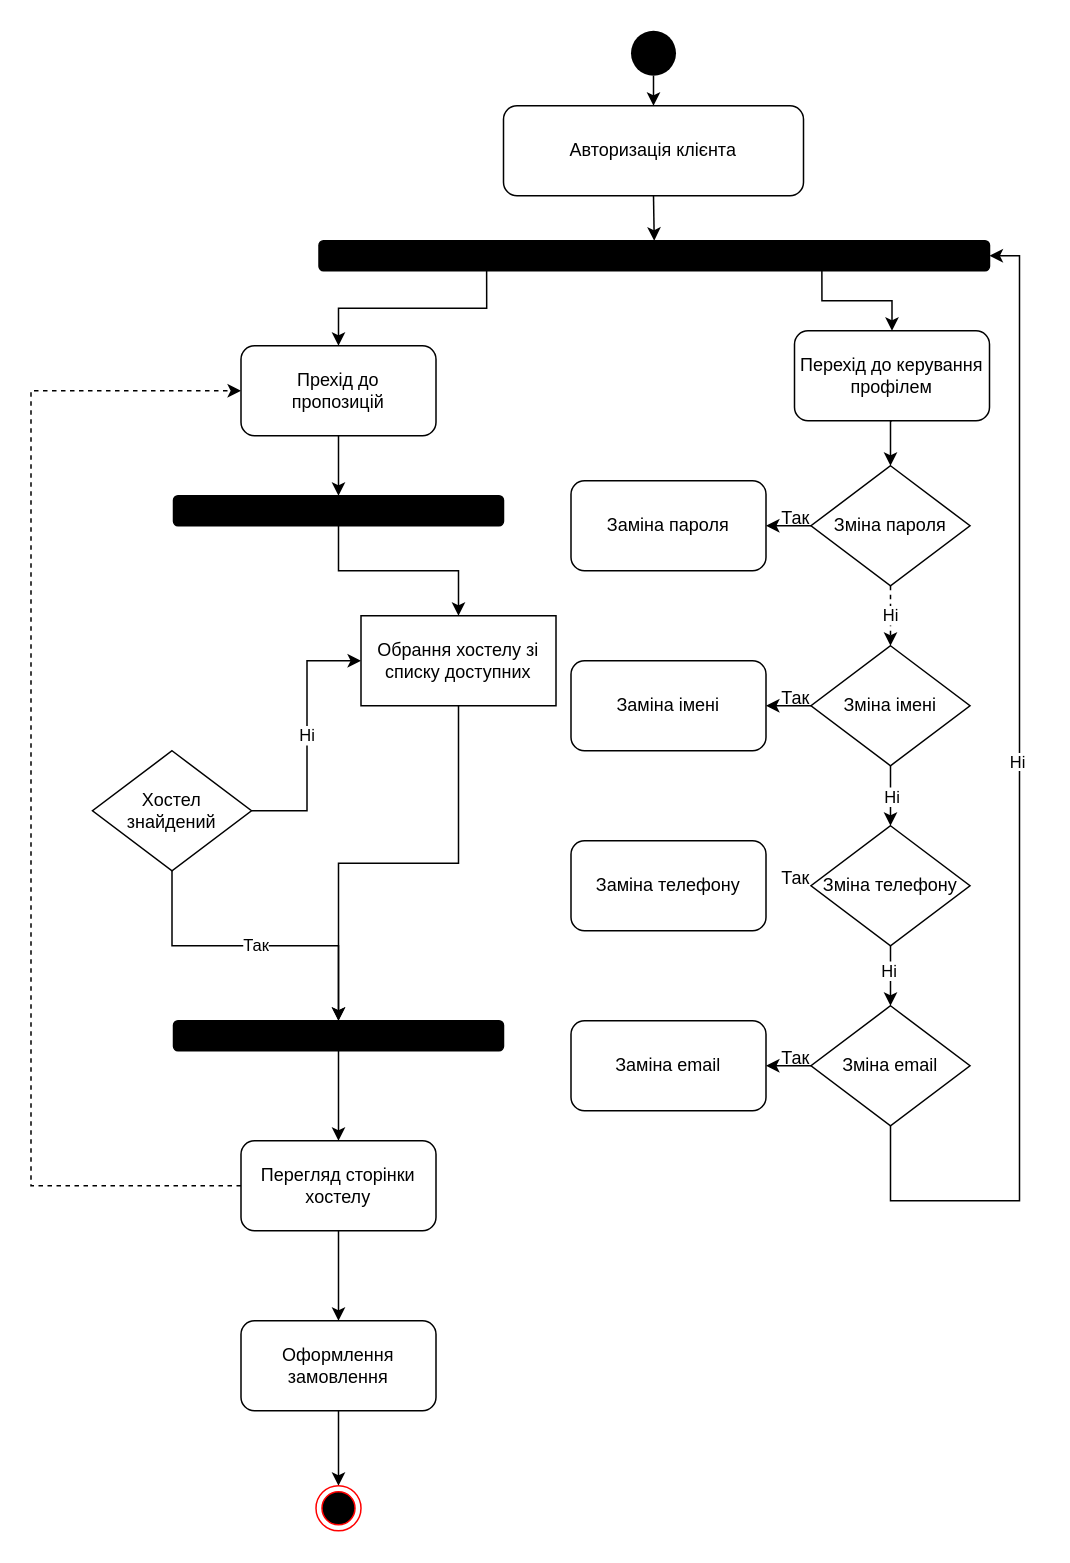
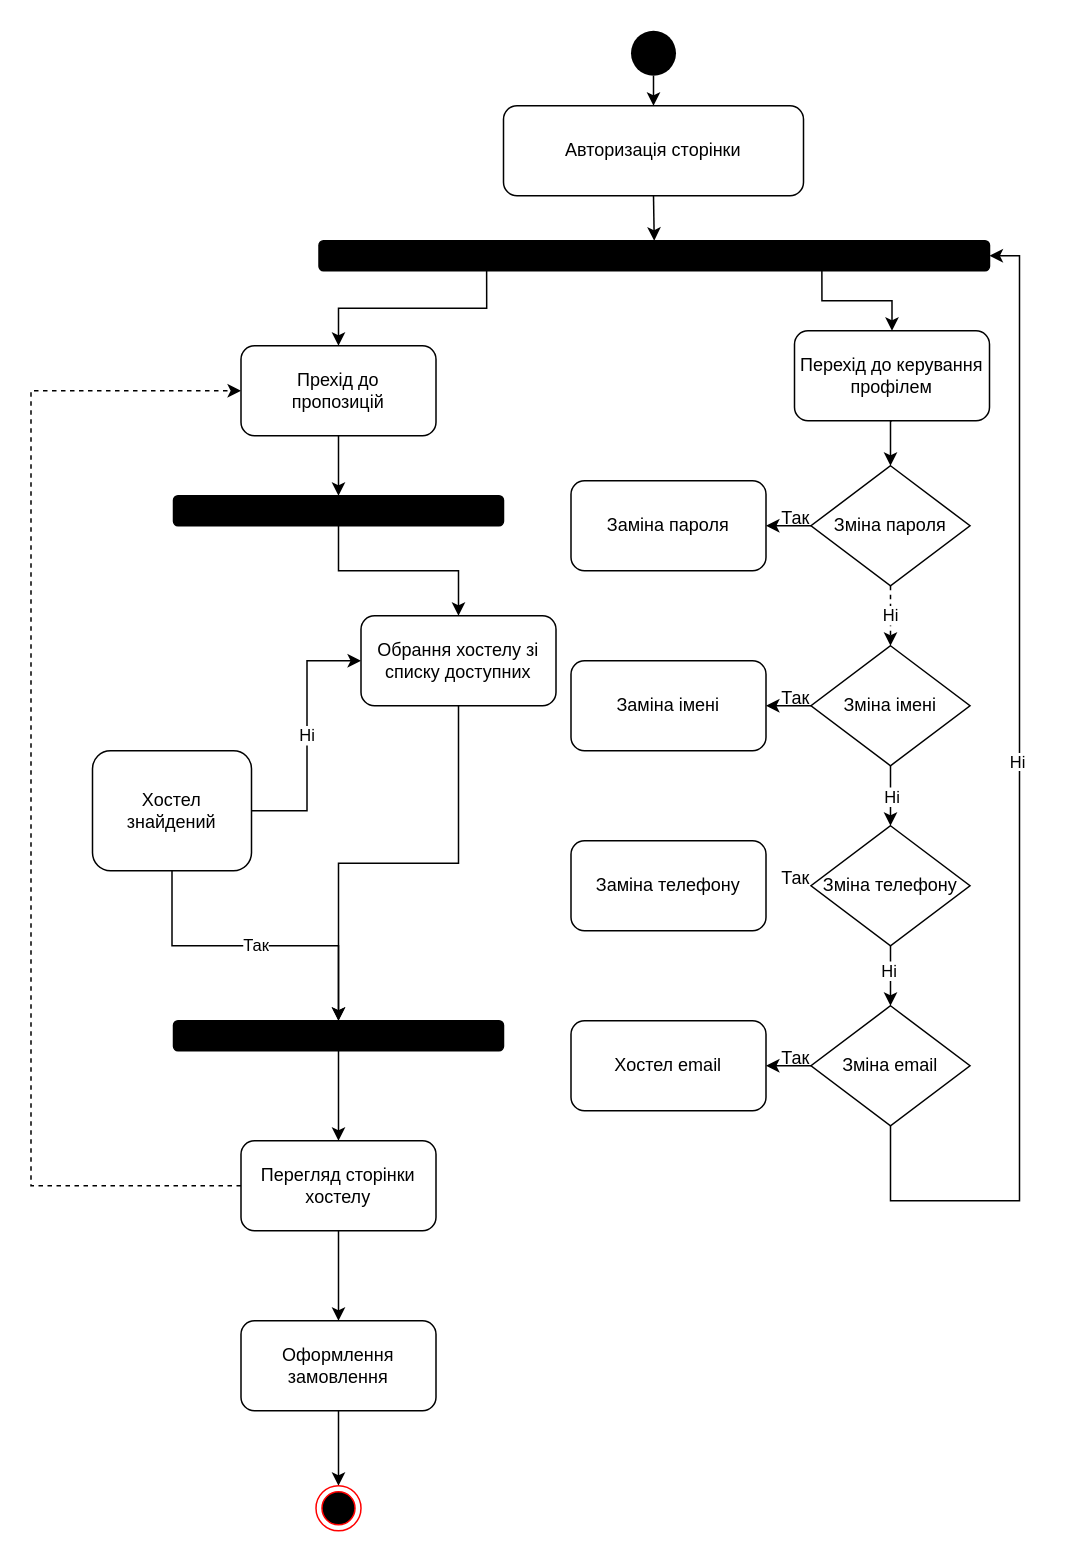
node "Авторизація клієнта": label "Авторизація клієнта" -> "Авторизація сторінки"
node "Обрання хостелу зі списку доступних": shape rectangle -> rounded rectangle
node "Хостел знайдений": shape diamond -> rounded rectangle
node "Заміна email": label "Заміна email" -> "Хостел email"
